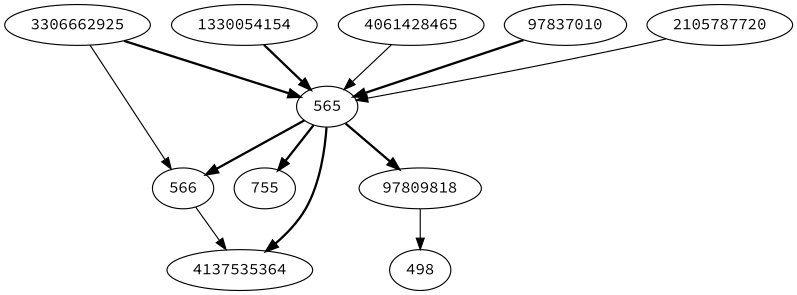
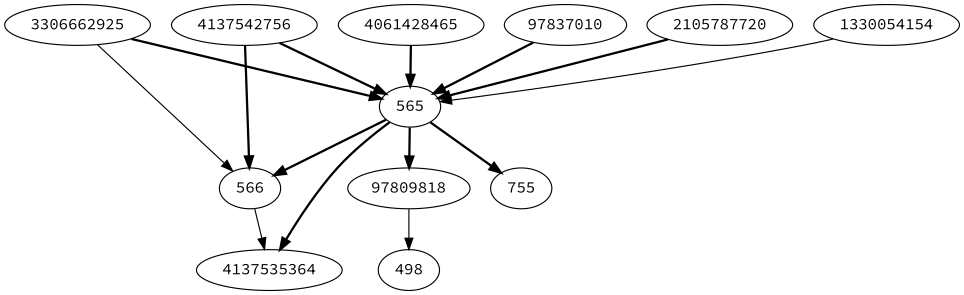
node "4137542756": added
edge "1330054154" -> "565": style bold -> solid
edge "4061428465" -> "565": style solid -> bold
edge "2105787720" -> "565": style solid -> bold
